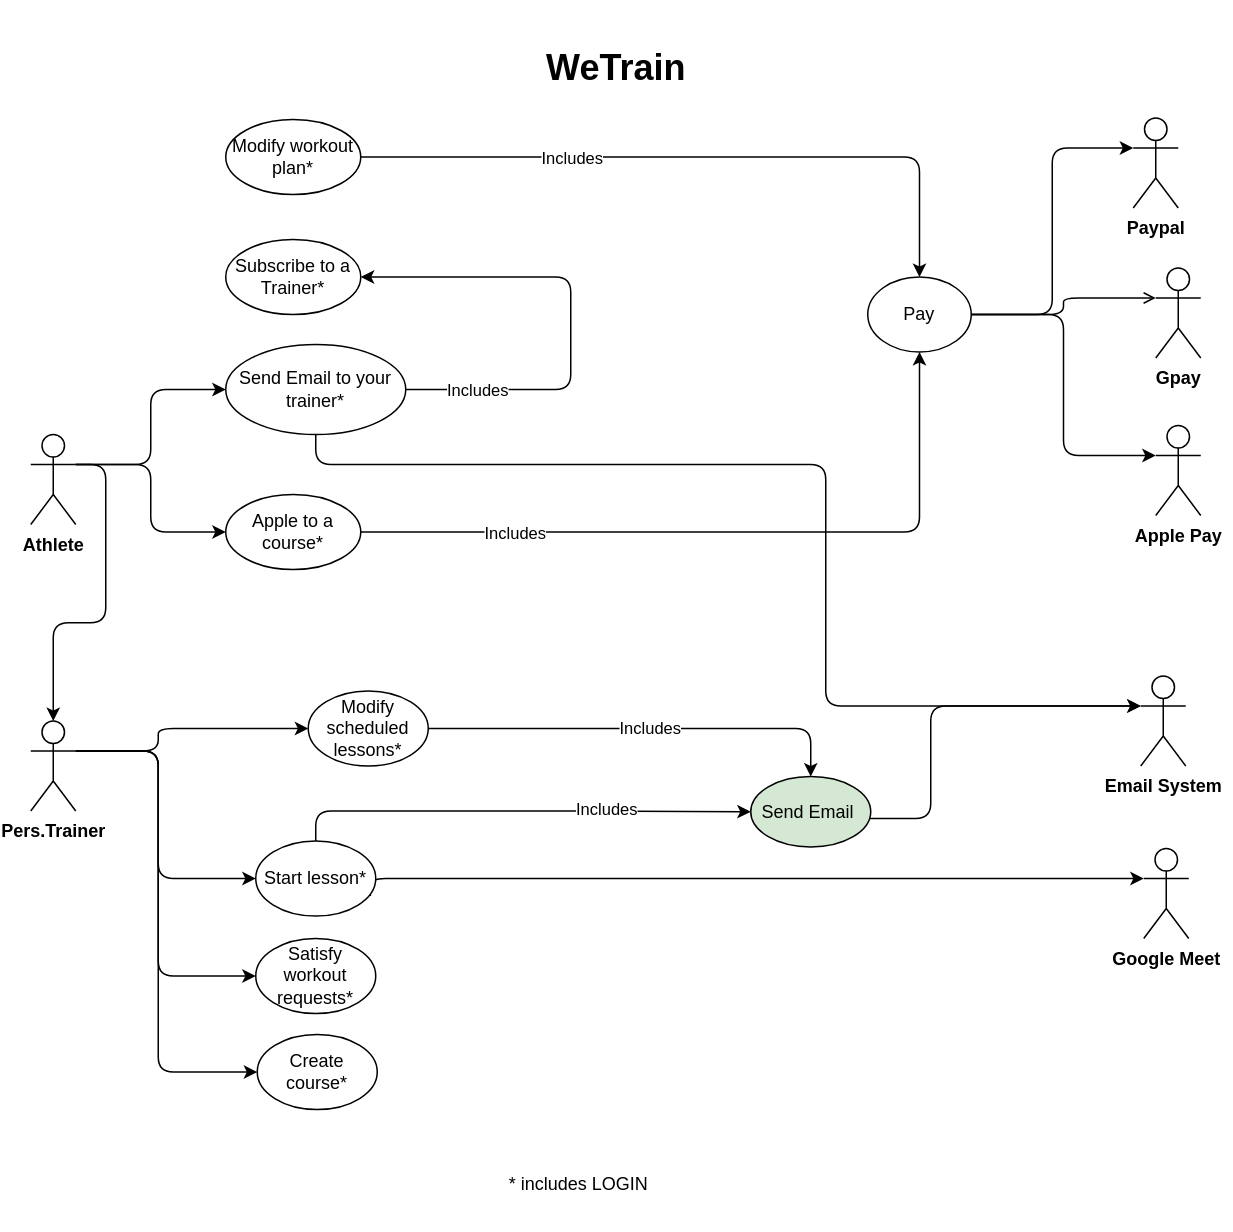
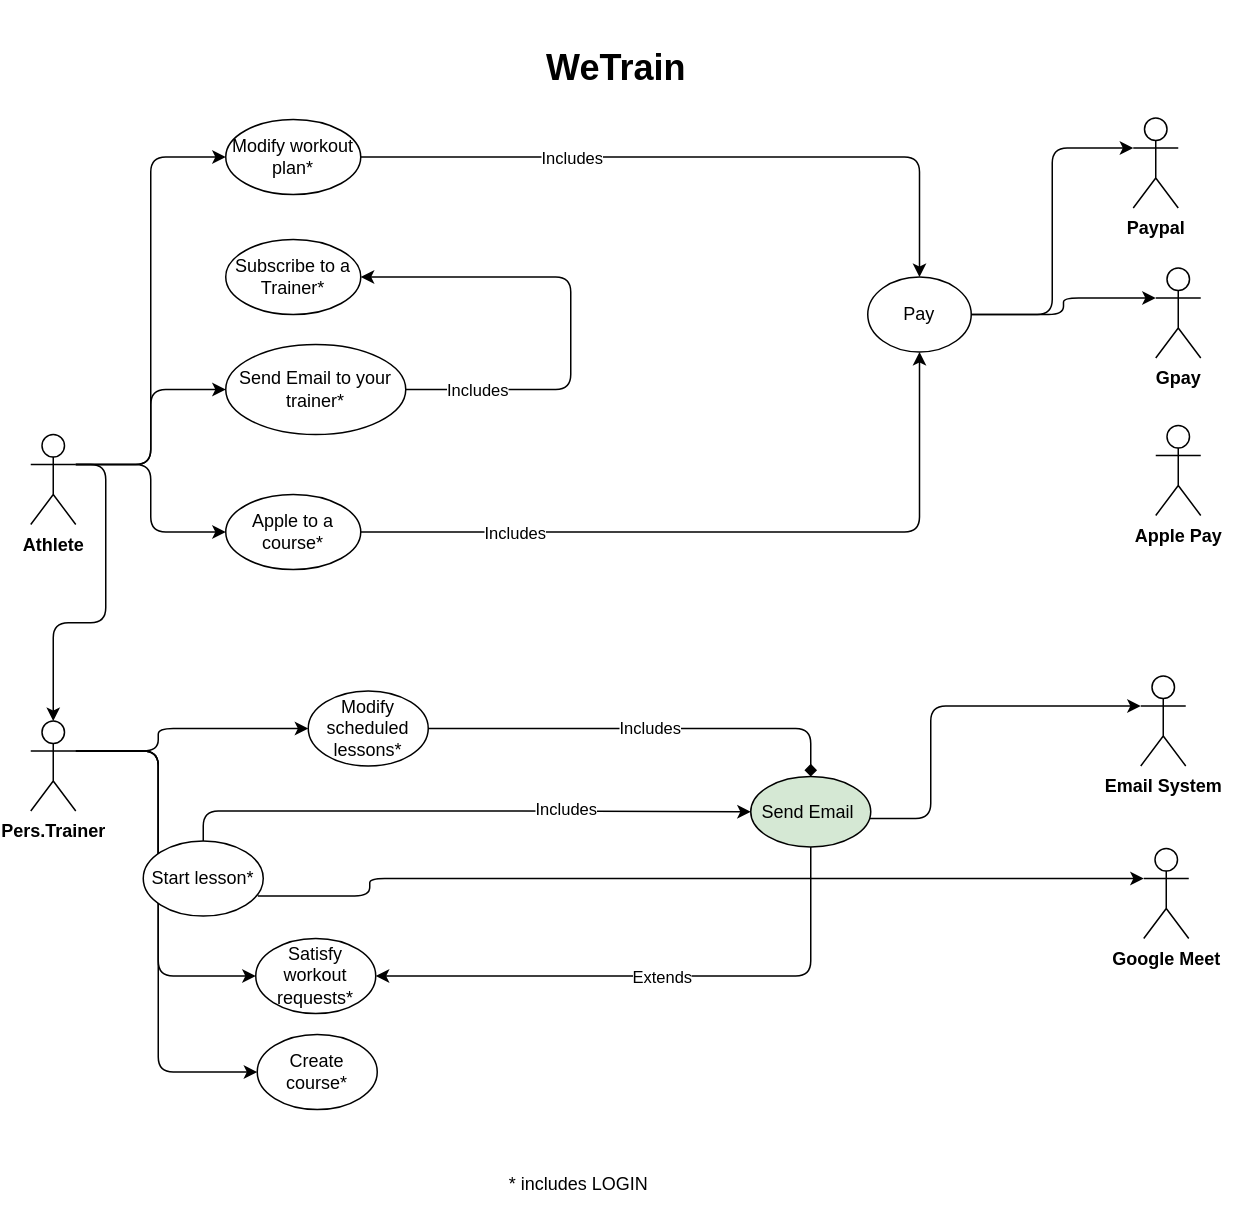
edge "Athlete" -> "Modify workout plan*": added
edge "Pay" -> "Gpay": arrowhead open -> classic
edge "Pay" -> "Apple Pay": removed
edge "Send Email to your trainer*" -> "Email System": removed
edge "Modify scheduled lessons*" -> "Send Email": arrowhead classic -> diamond
node "Start lesson*": moved (316, 878) -> (203, 878)
edge "Send Email" -> "Satisfy workout requests*": added, label "Extends"
